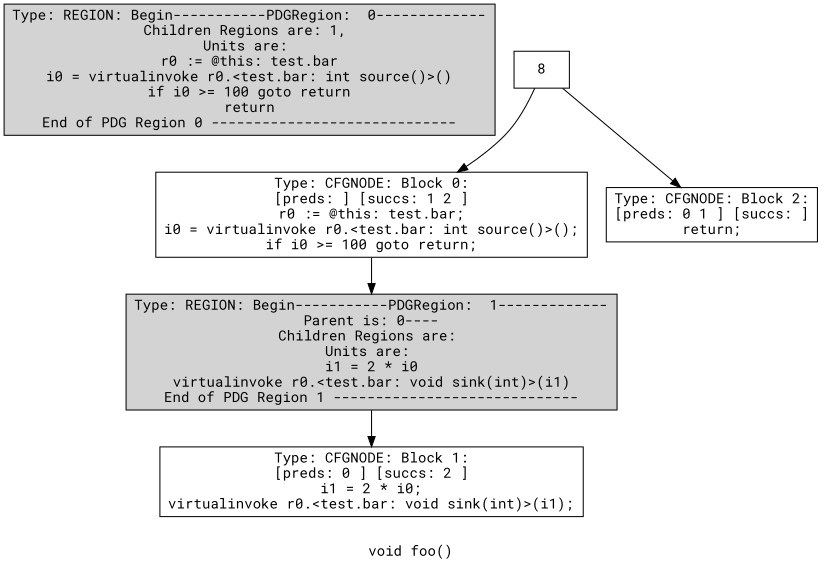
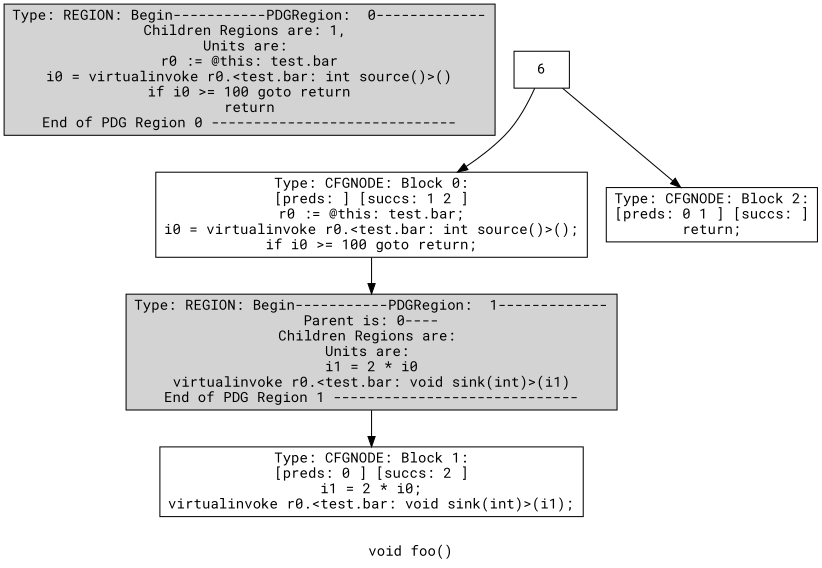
node "8": label "8" -> "6"
